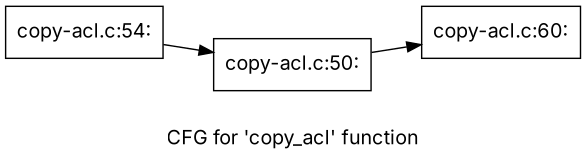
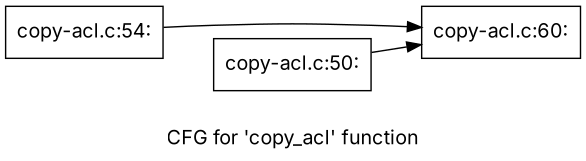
edge "copy-acl.c:54:" -> "copy-acl.c:50:": now "copy-acl.c:54:" -> "copy-acl.c:60:"
